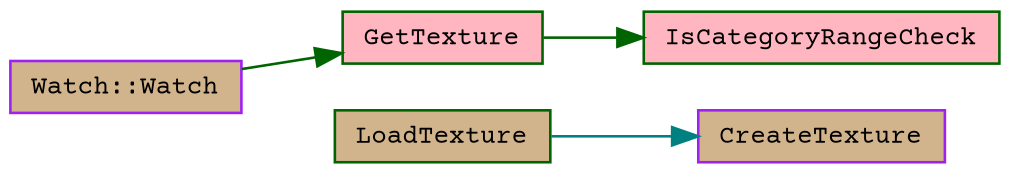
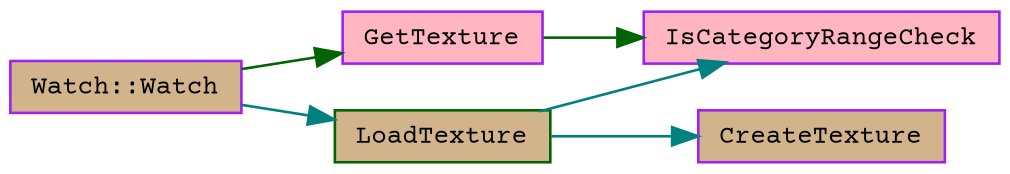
node "GetTexture": color darkgreen -> purple
node "IsCategoryRangeCheck": color darkgreen -> purple
edge "LoadTexture" -> "IsCategoryRangeCheck": added
edge "Watch::Watch" -> "LoadTexture": added
